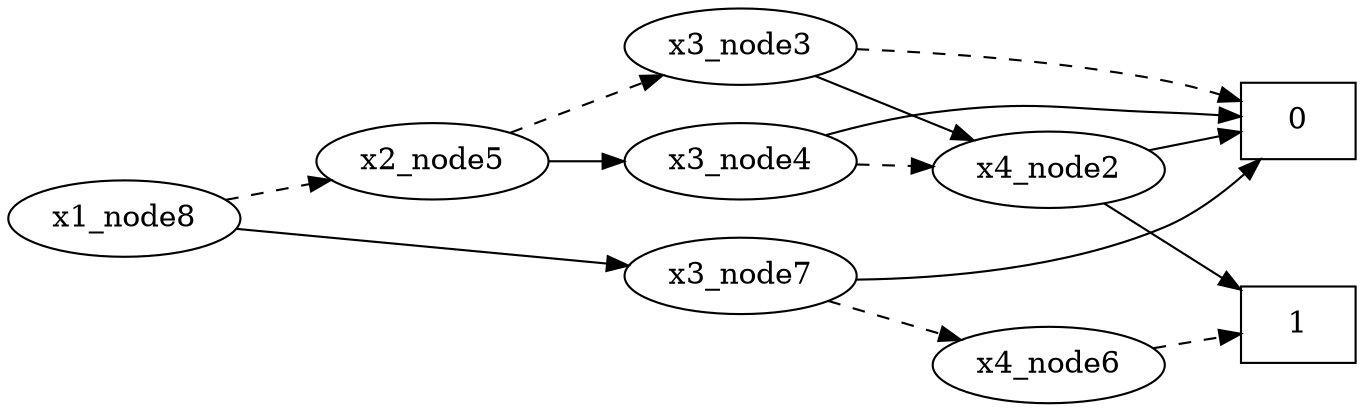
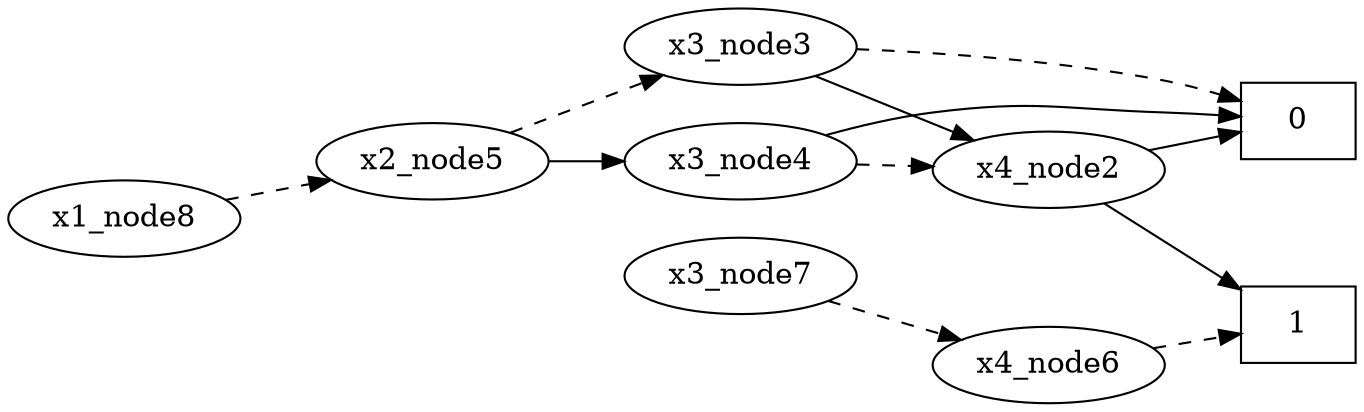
edge "x1_node8" -> "x3_node7": removed
edge "x3_node7" -> "0": removed
